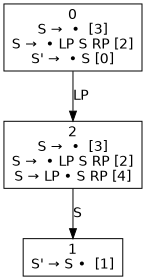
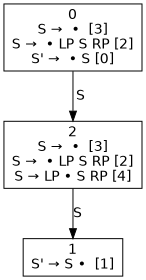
edge "0" -> "2": label "LP" -> "S"
